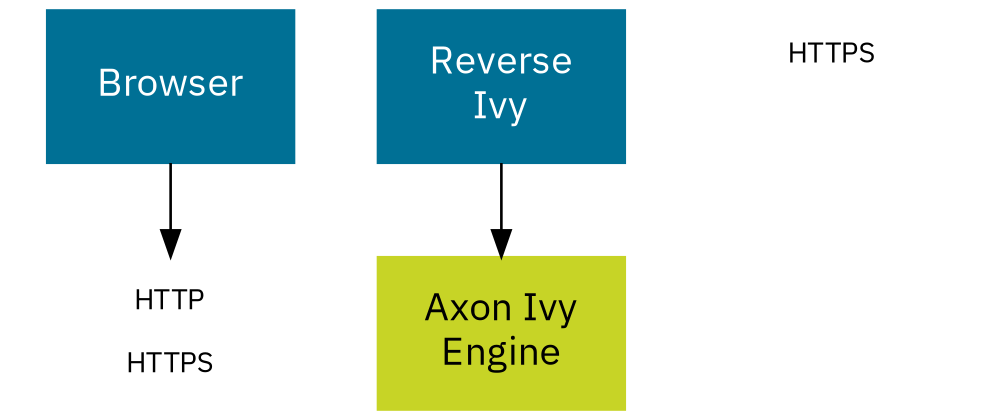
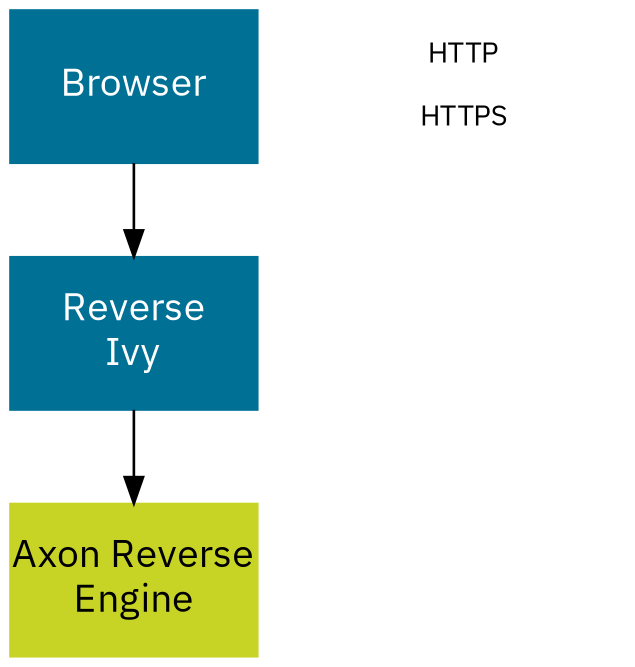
node "HTTPS": removed
edge "Browser" -> "HTTP HTTPS": now "Browser" -> "Reverse Ivy"
node "Axon Ivy Engine": label "Axon Ivy Engine" -> "Axon Reverse Engine"
